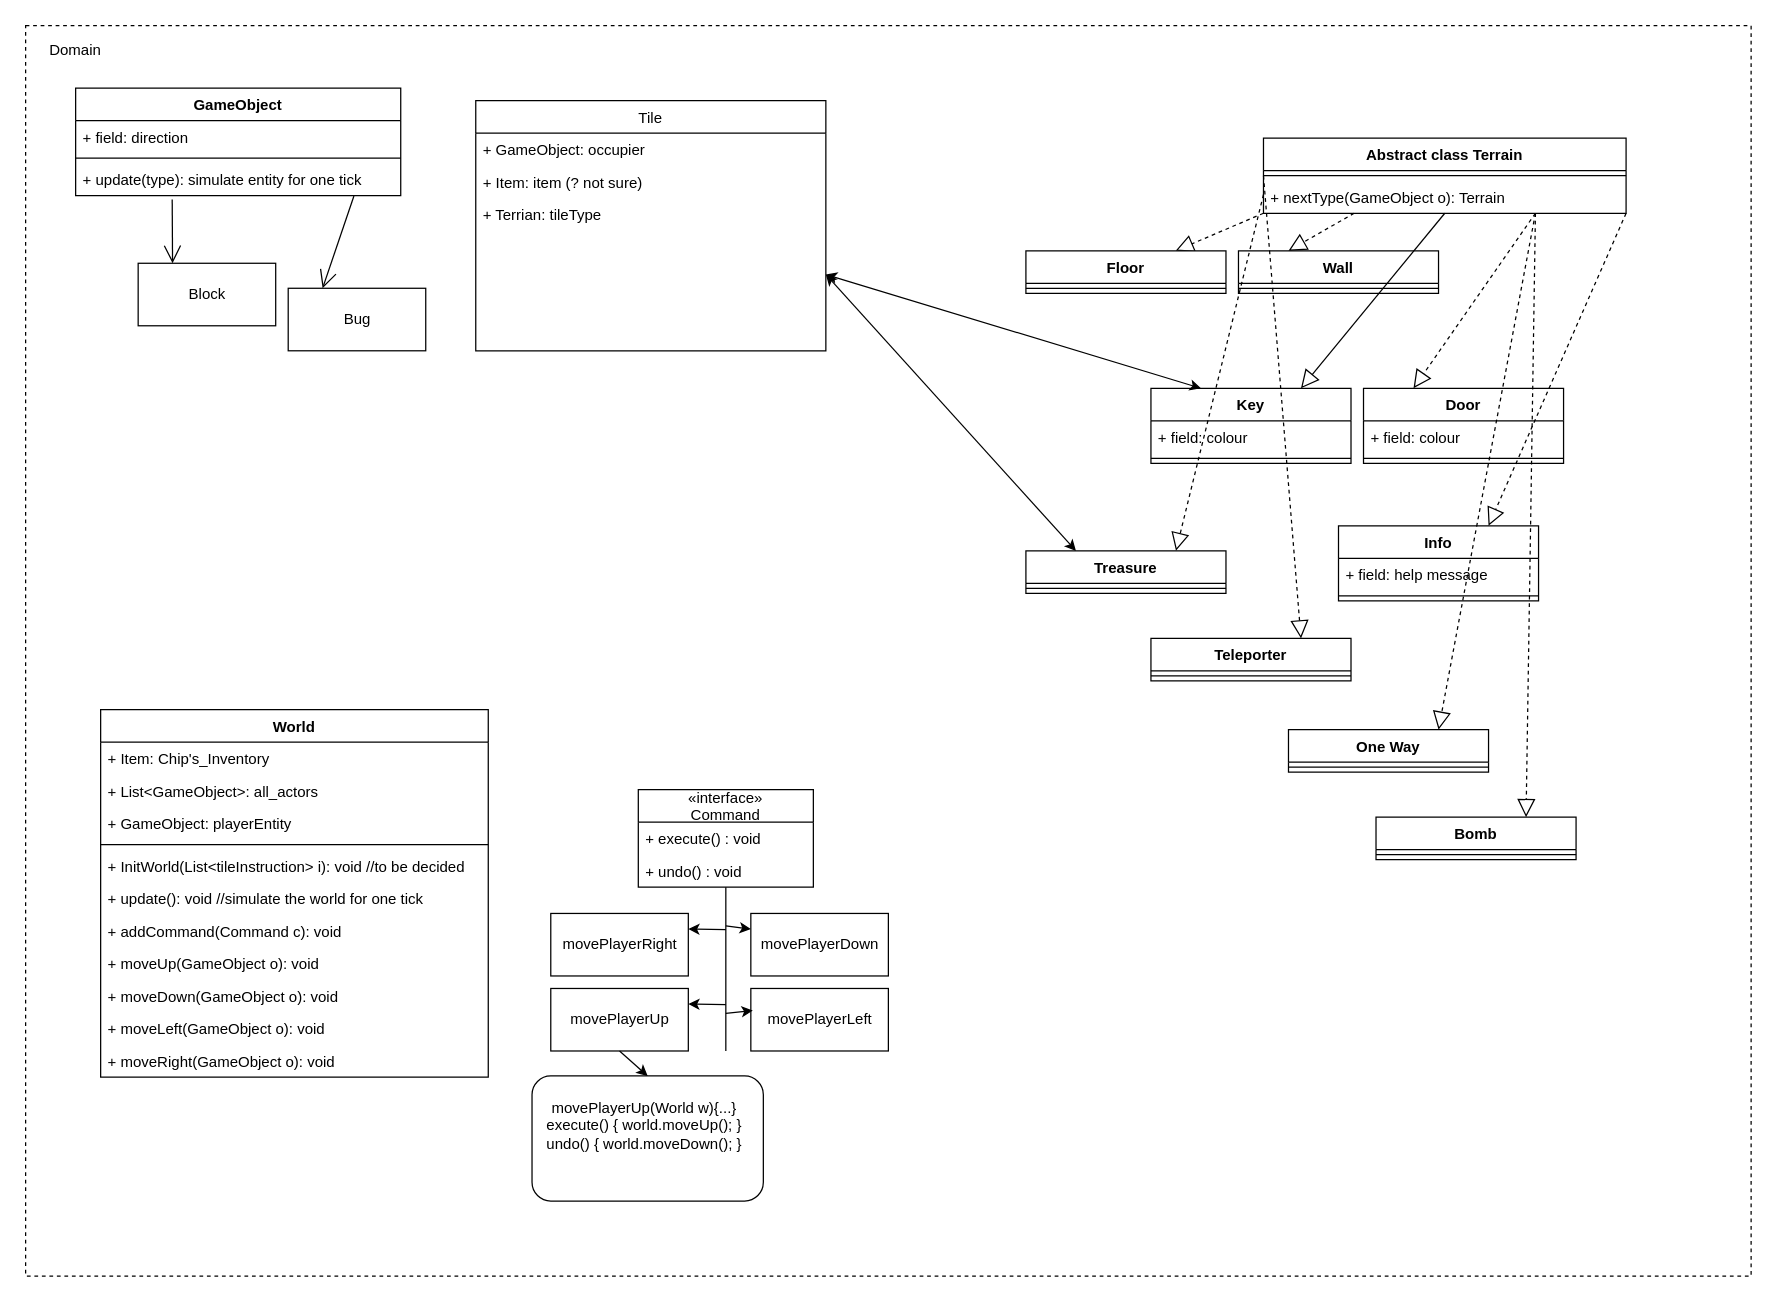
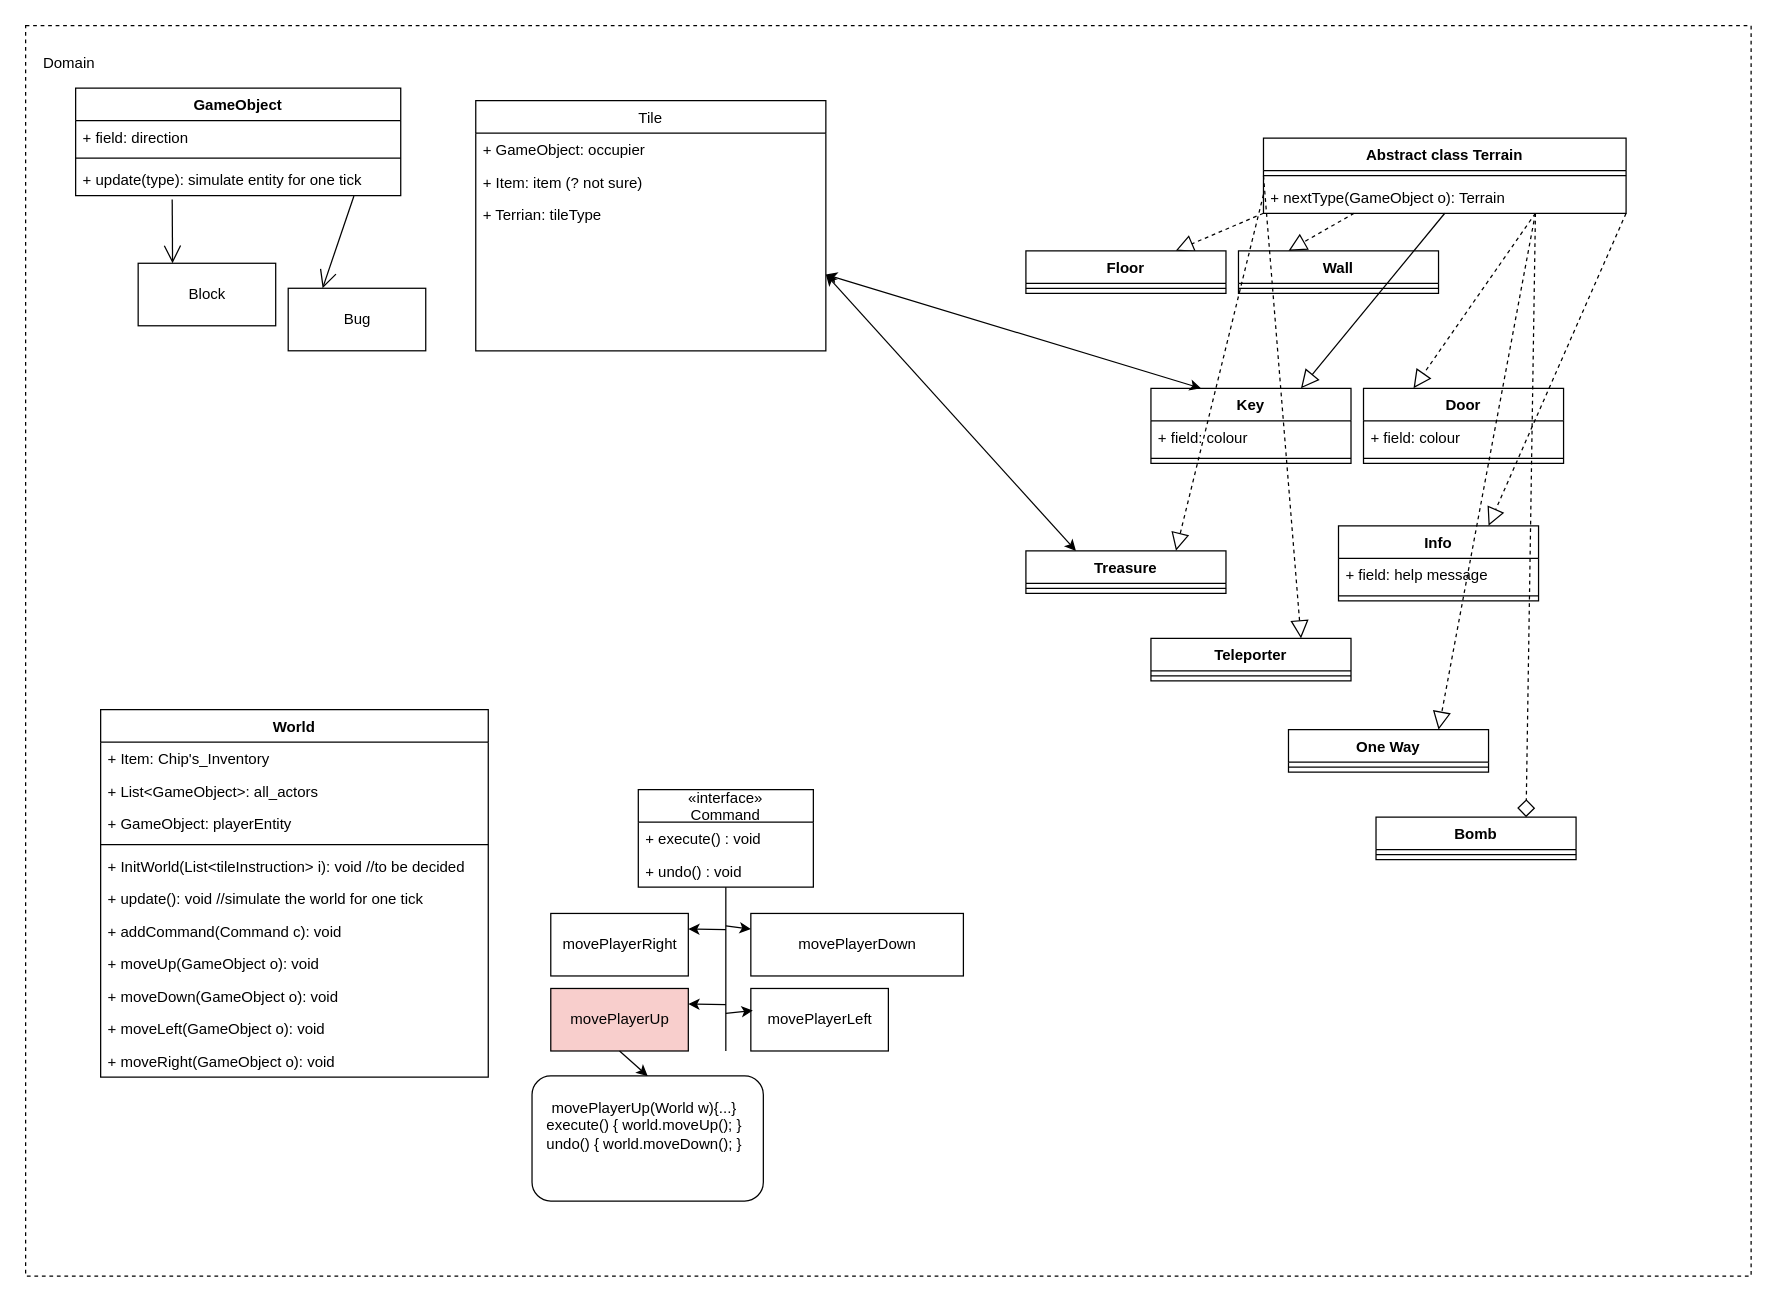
node "Domain": moved (76, 51) -> (69, 63)
edge "Abstract class Terrain" -> "Bomb": arrowhead block -> diamond
node "movePlayerDown": size 138x63 -> 213x63
node "movePlayerUp": fillcolor #ffffff -> #f8cecc
